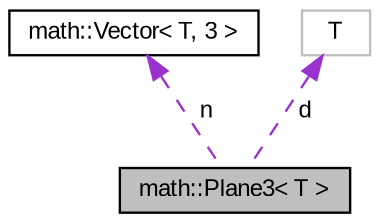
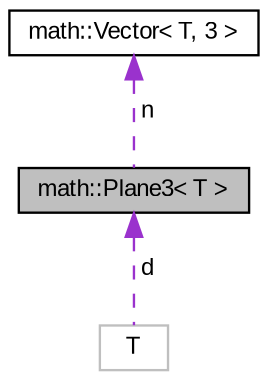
edge "math::Plane3< T >" -> "T": reversed
